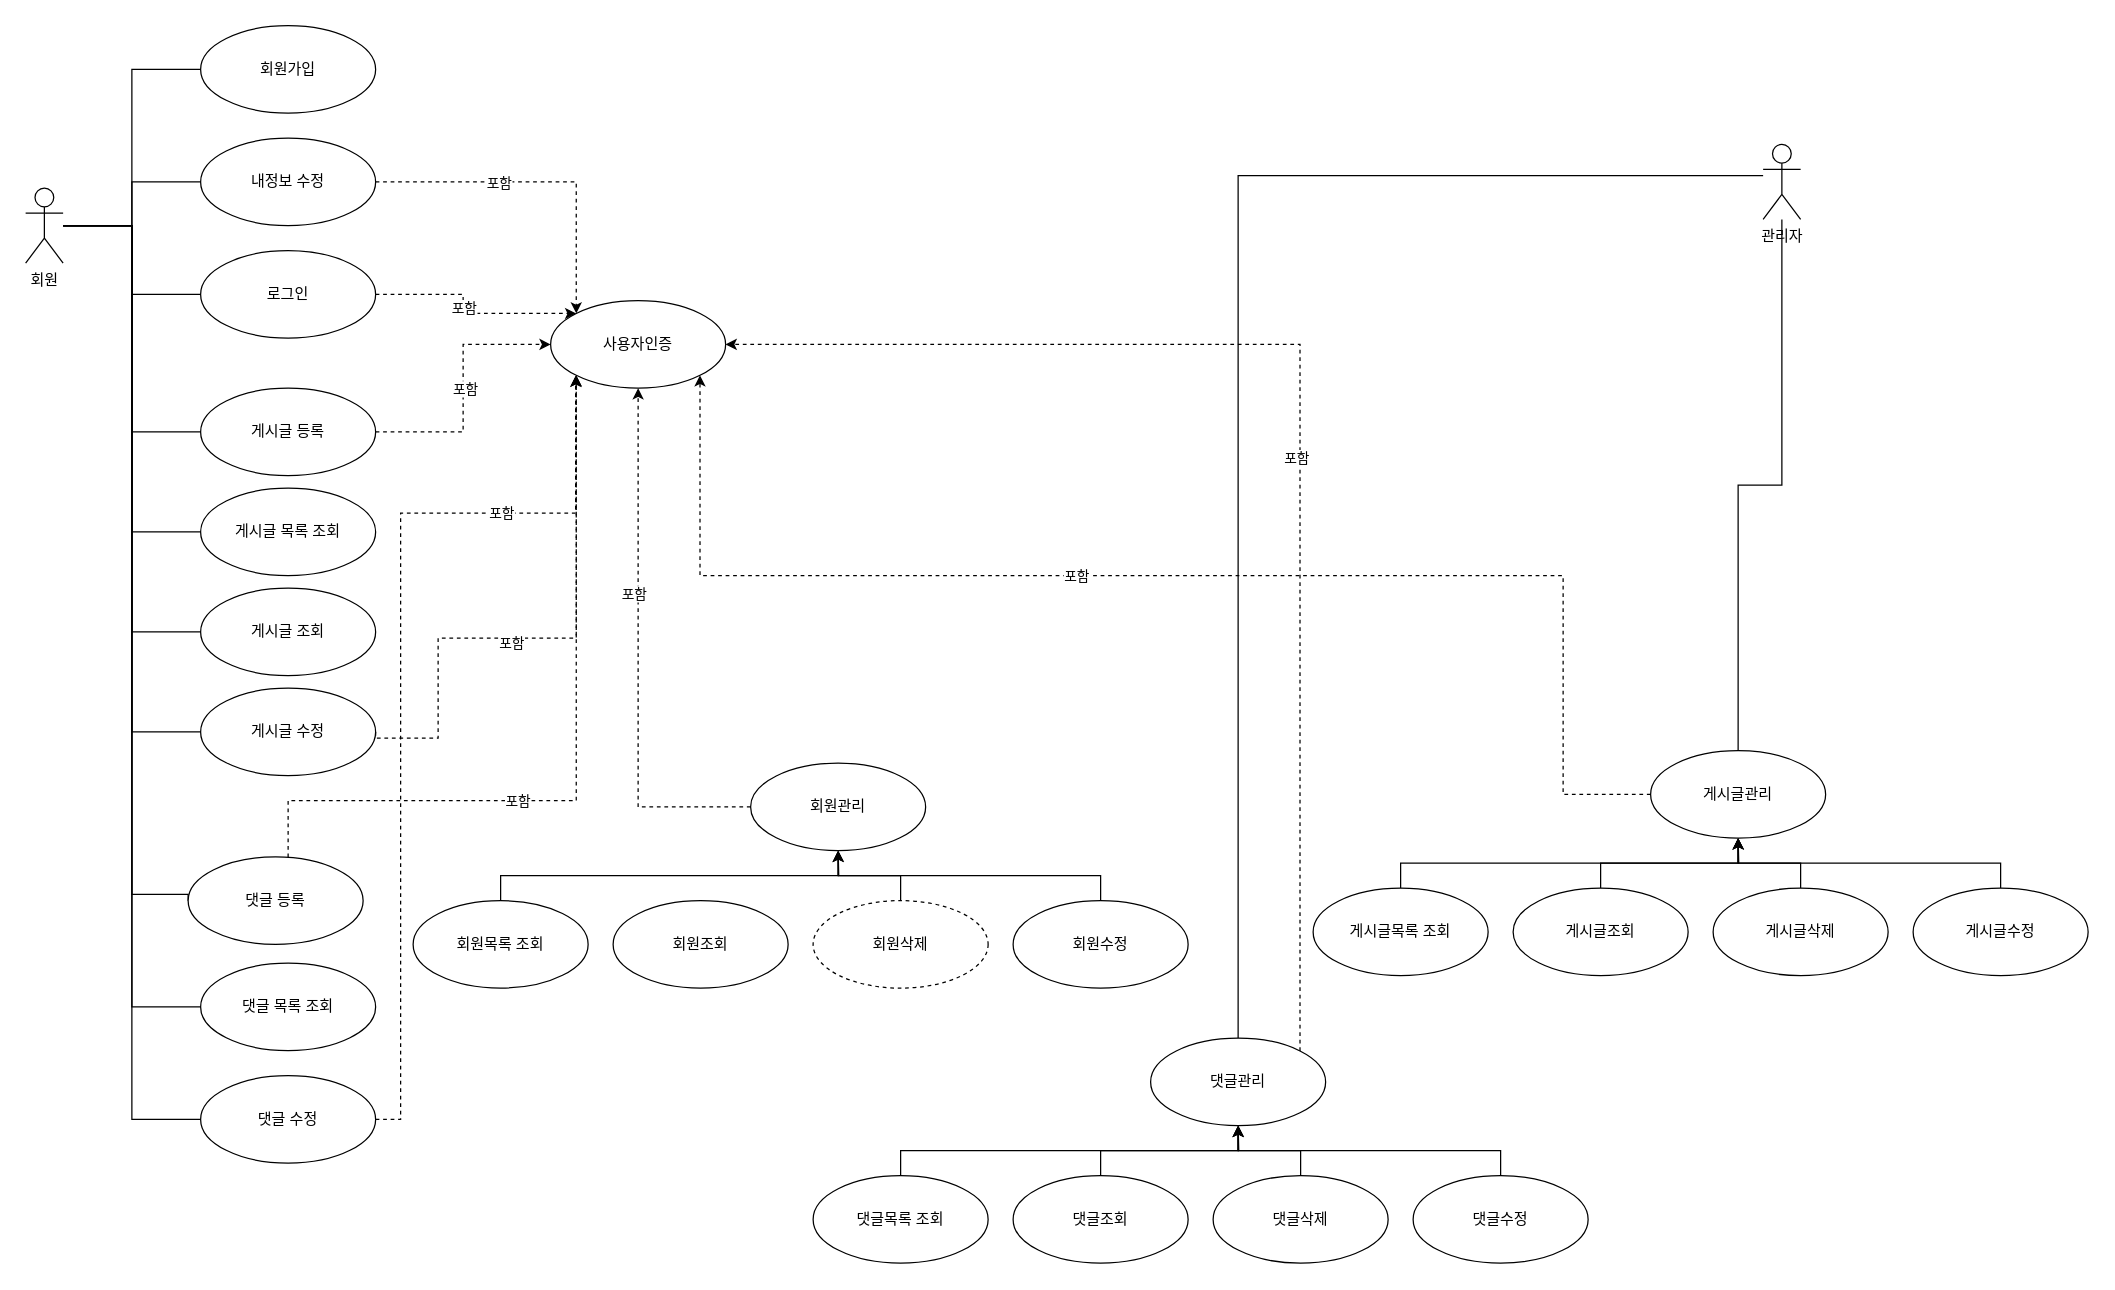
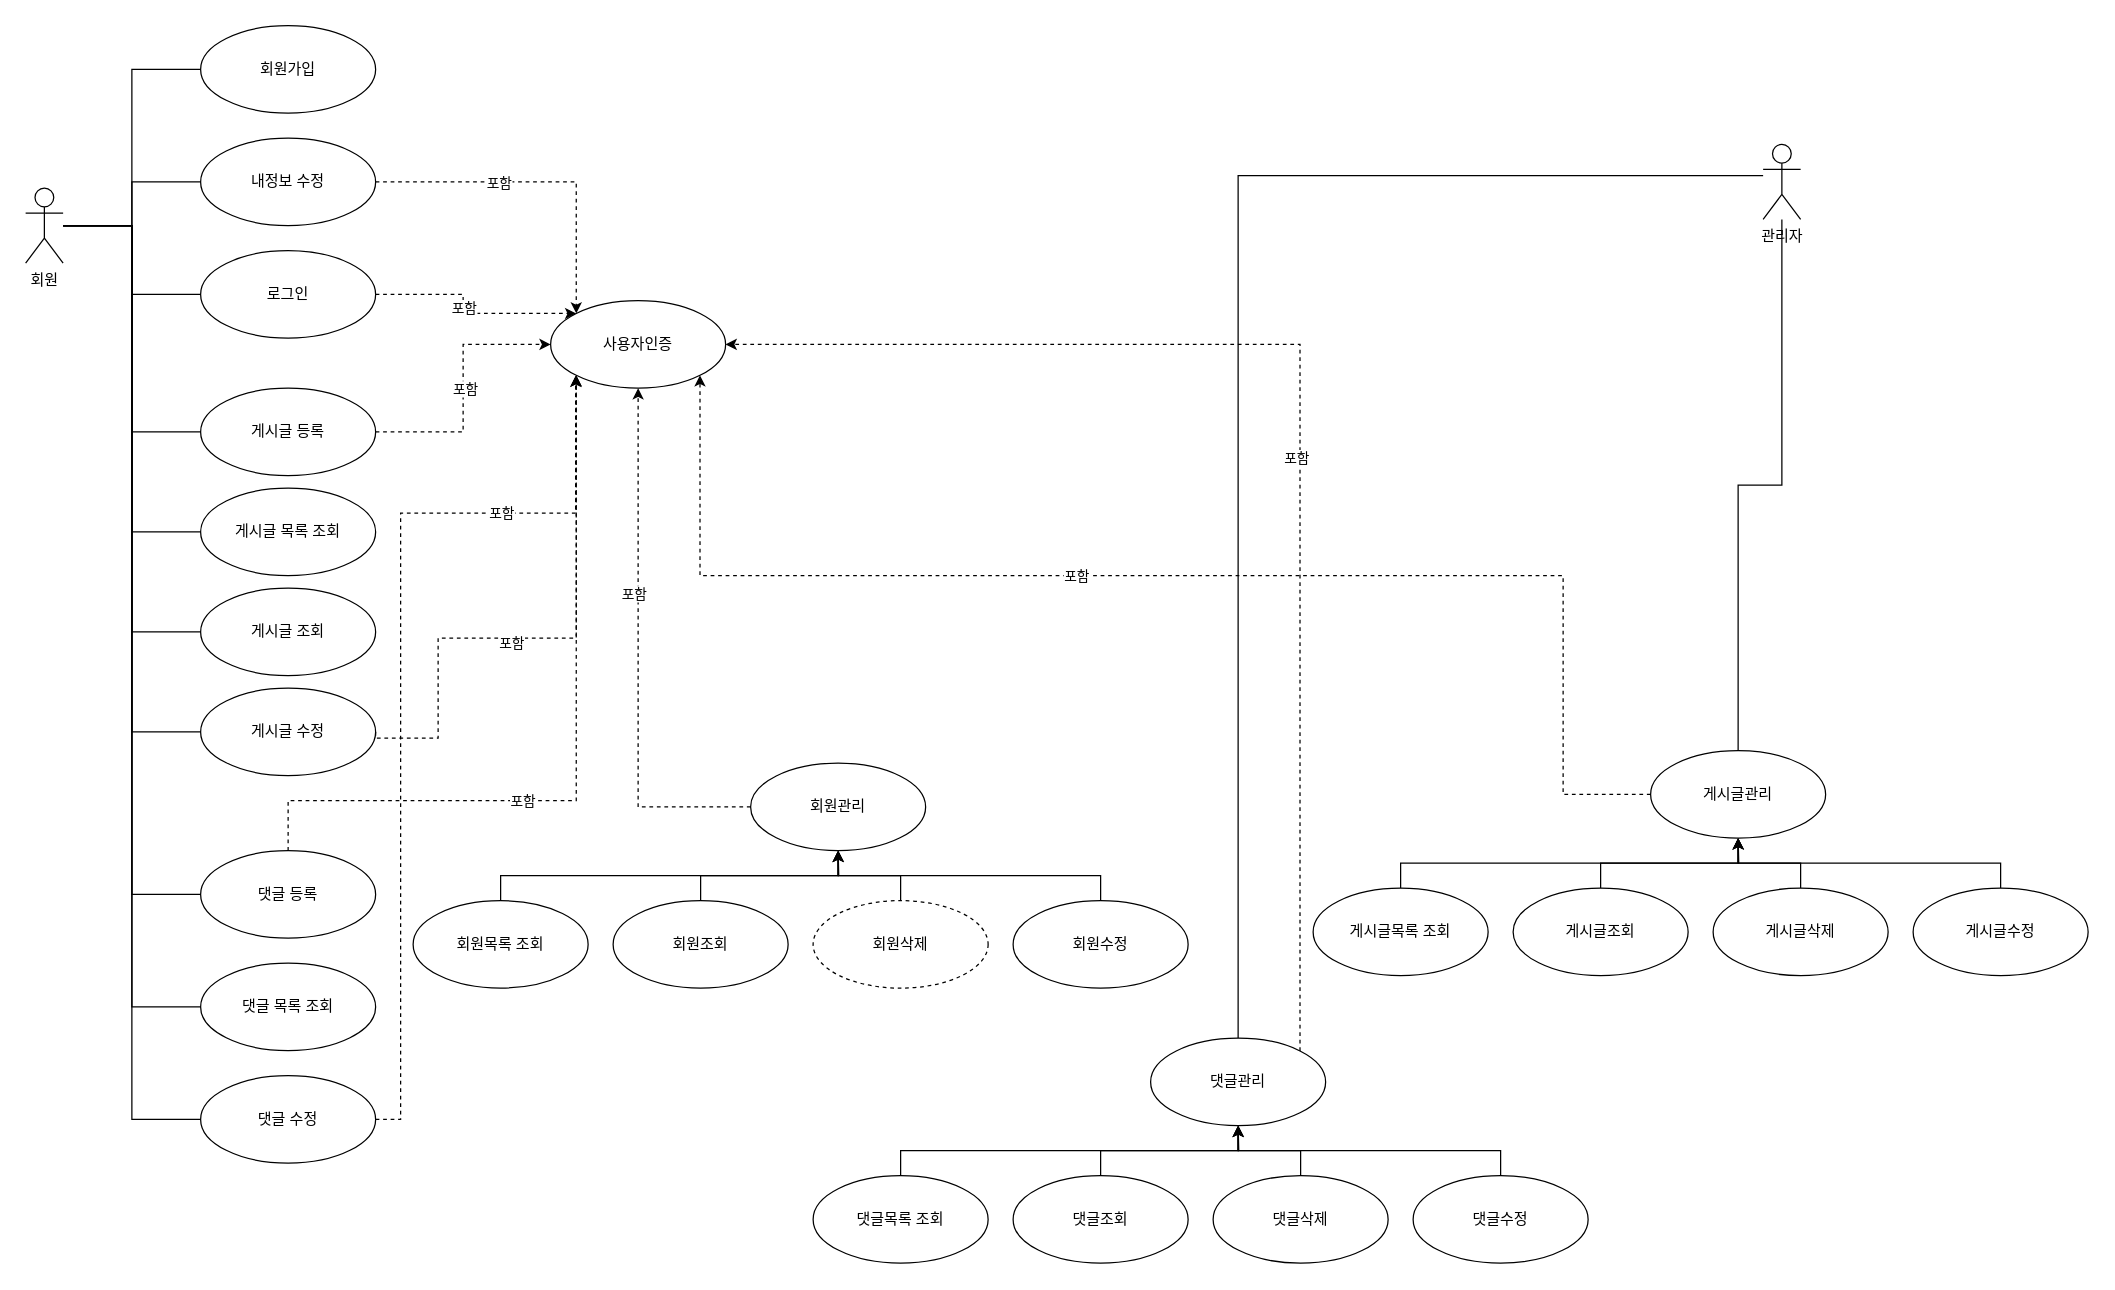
edge "회원조회" -> "회원관리": added
node "댓글 등록": moved (276, 901) -> (288, 894)
